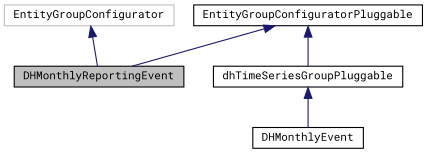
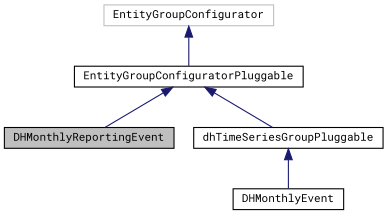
edge "DHMonthlyReportingEvent" -> "EntityGroupConfigurator": now "EntityGroupConfiguratorPluggable" -> "EntityGroupConfigurator"
